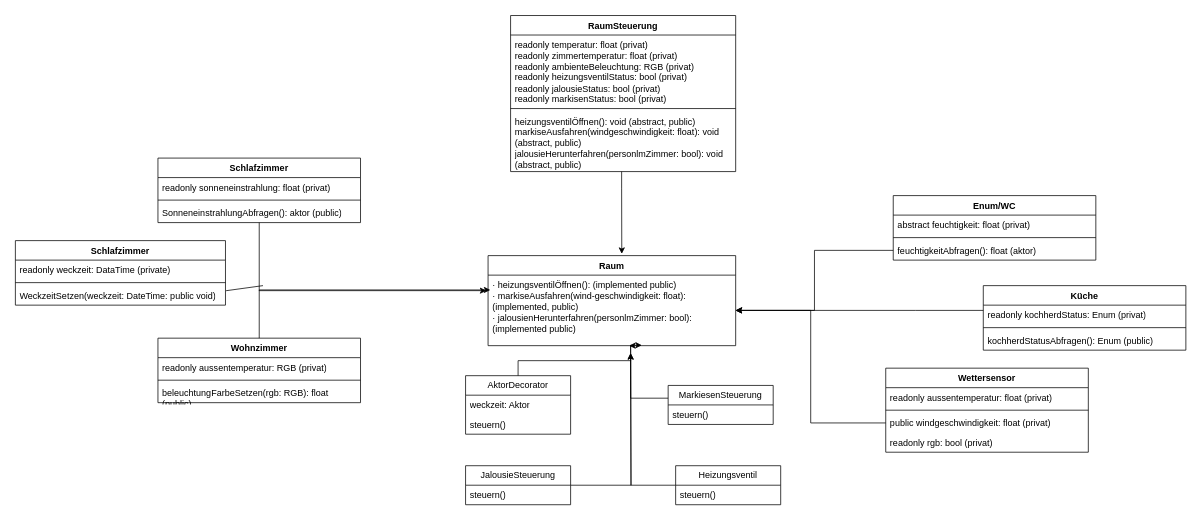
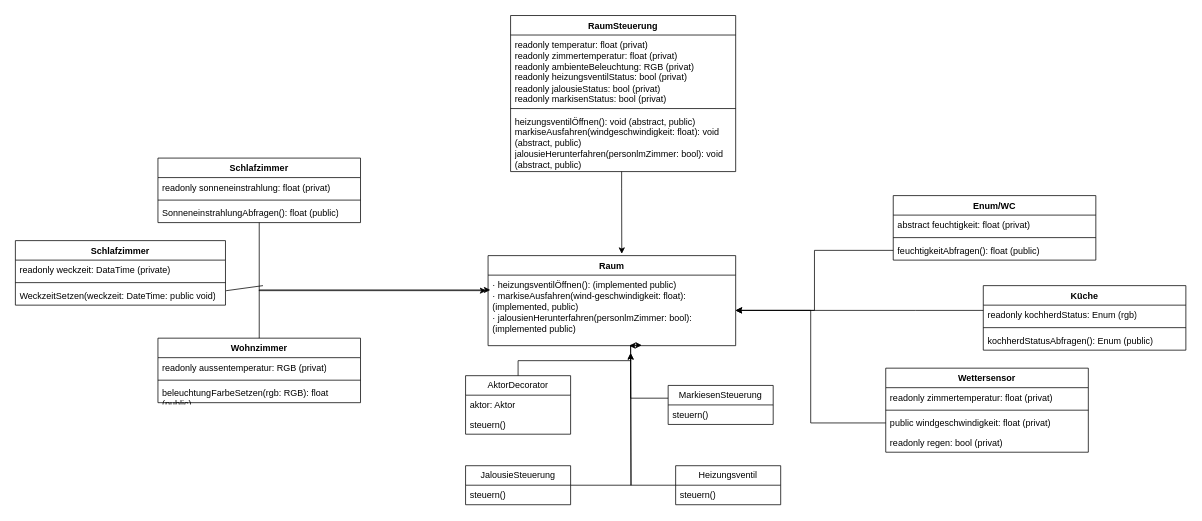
node "SonneneinstrahlungAbfragen(): aktor (public)": label "SonneneinstrahlungAbfragen(): aktor (public)" -> "SonneneinstrahlungAbfragen(): float (public)"
node "feuchtigkeitAbfragen(): float (aktor)": label "feuchtigkeitAbfragen(): float (aktor)" -> "feuchtigkeitAbfragen(): float (public)"
node "readonly kochherdStatus: Enum (privat)": label "readonly kochherdStatus: Enum (privat)" -> "readonly kochherdStatus: Enum (rgb)"
node "readonly aussentemperatur: float (privat)": label "readonly aussentemperatur: float (privat)" -> "readonly zimmertemperatur: float (privat)"
node "weckzeit: Aktor": label "weckzeit: Aktor" -> "aktor: Aktor"
node "readonly rgb: bool (privat)": label "readonly rgb: bool (privat)" -> "readonly regen: bool (privat)"
